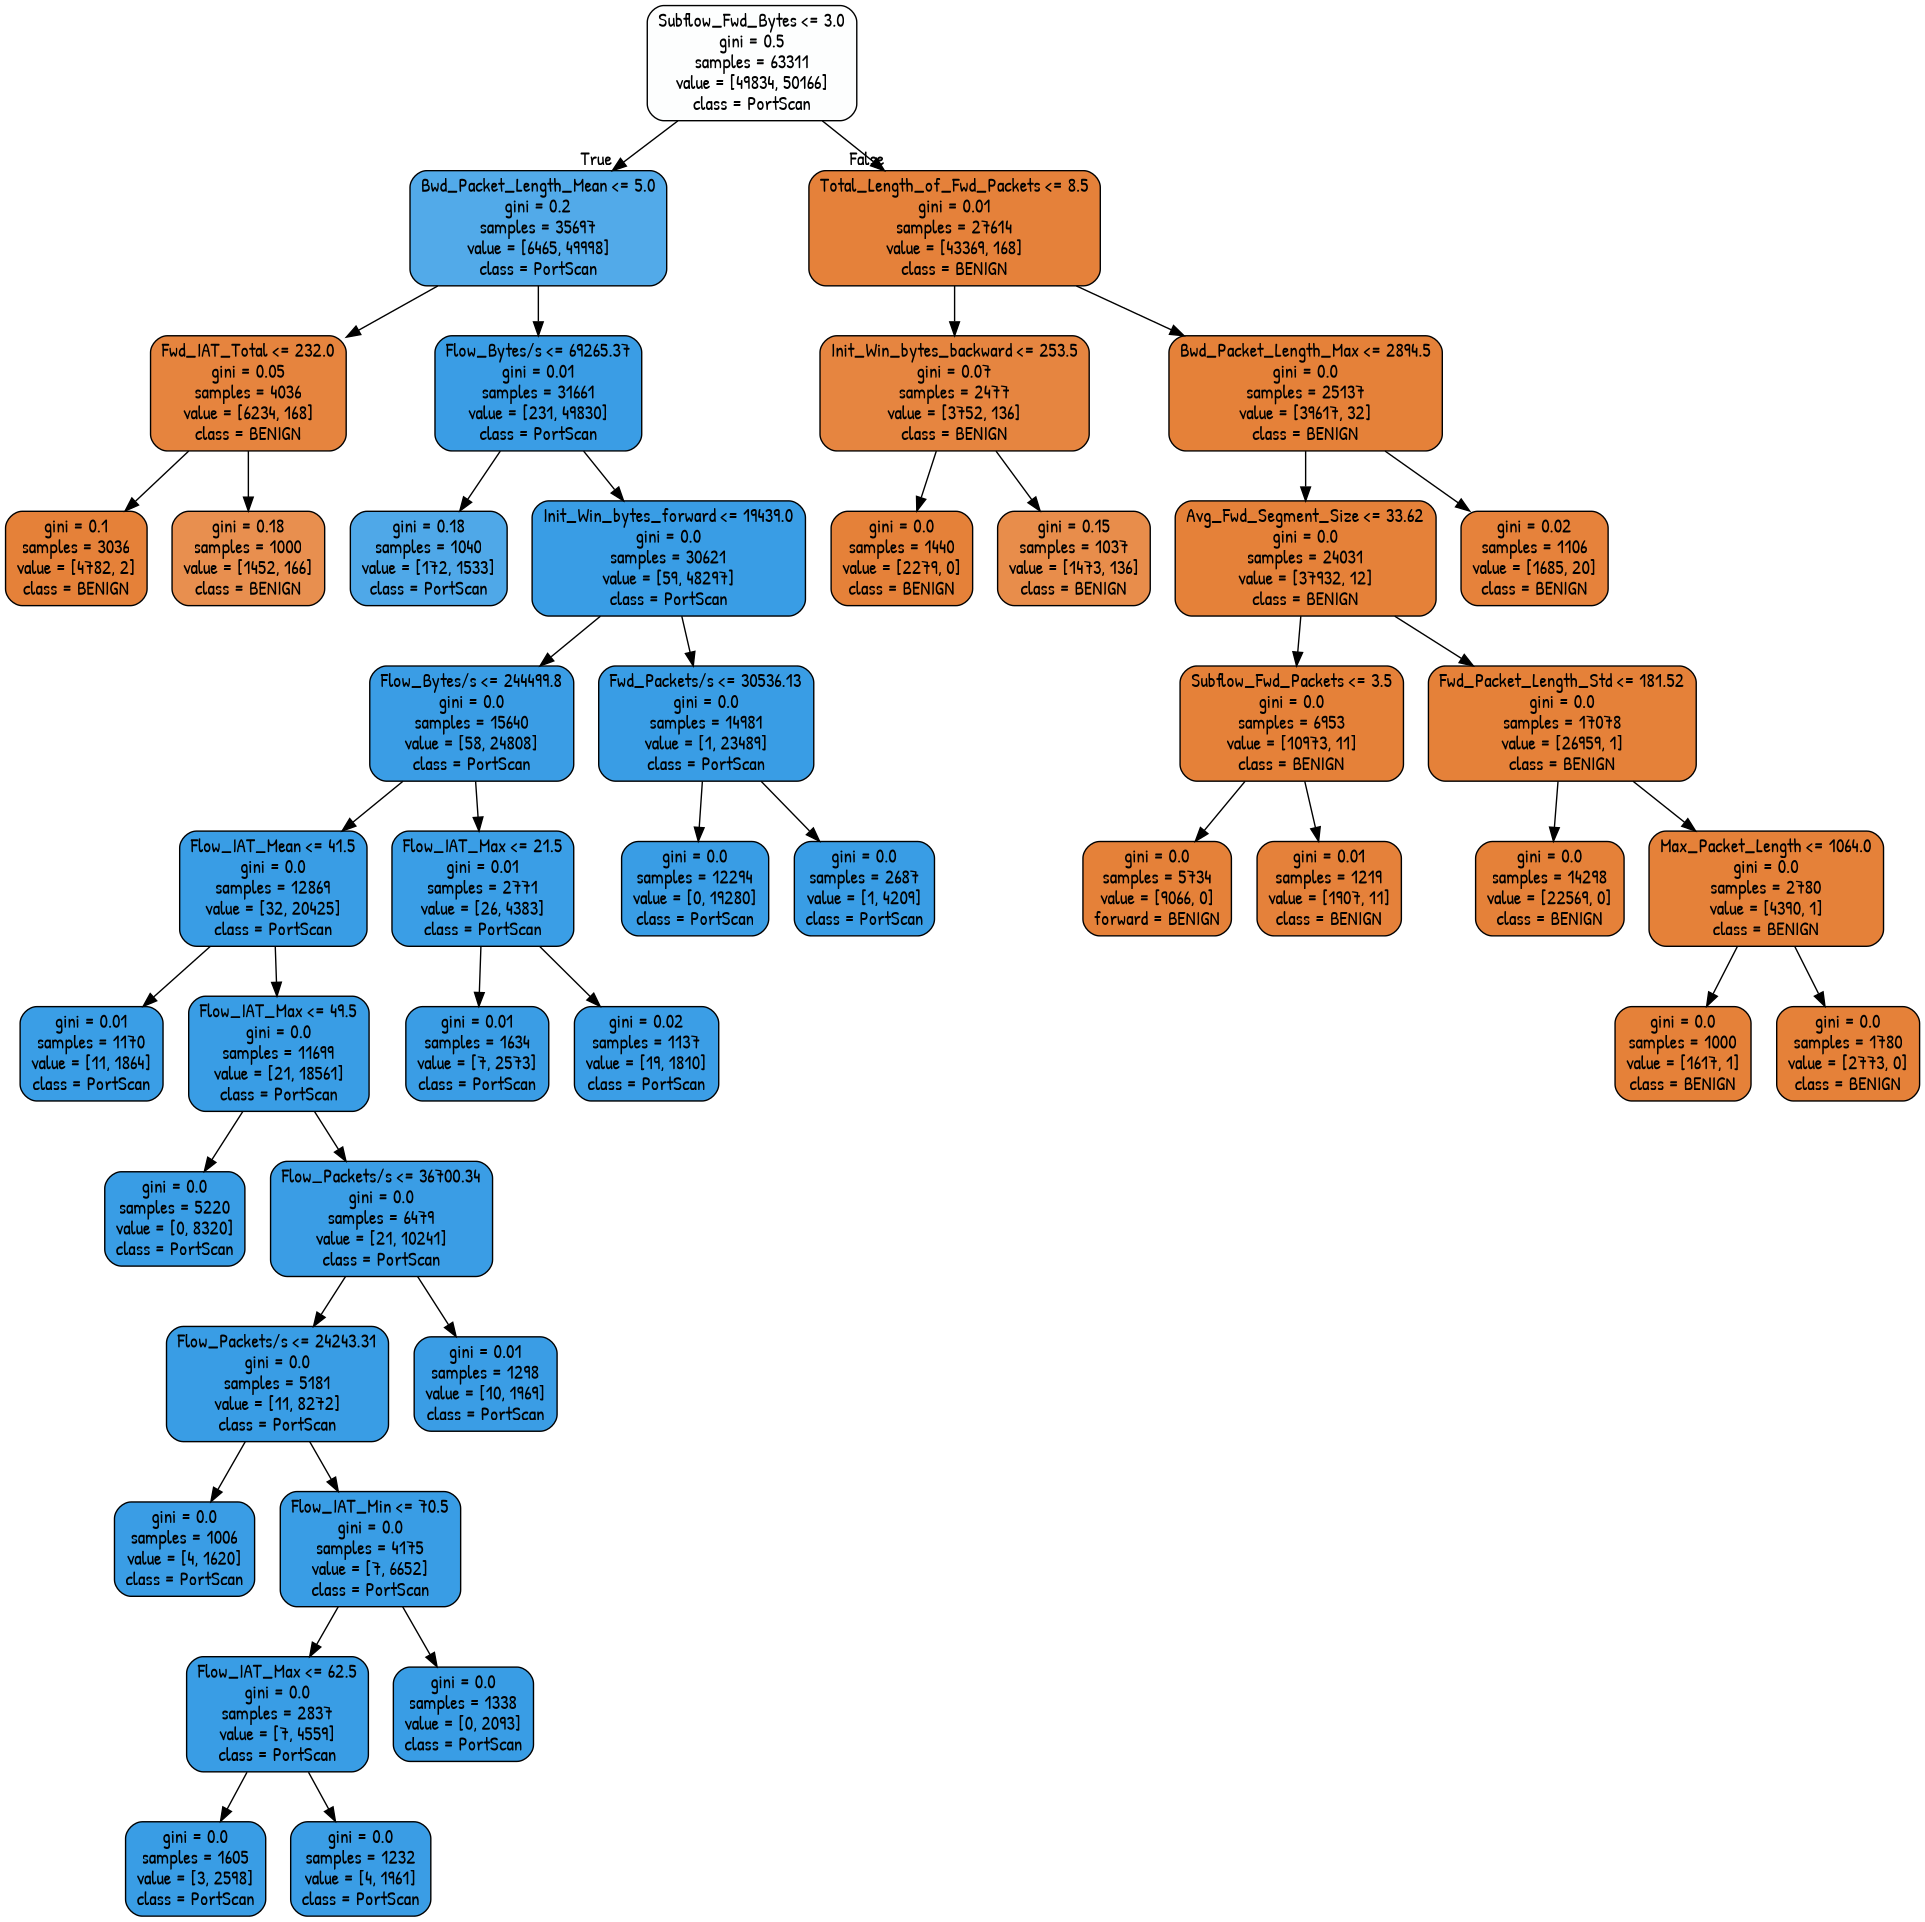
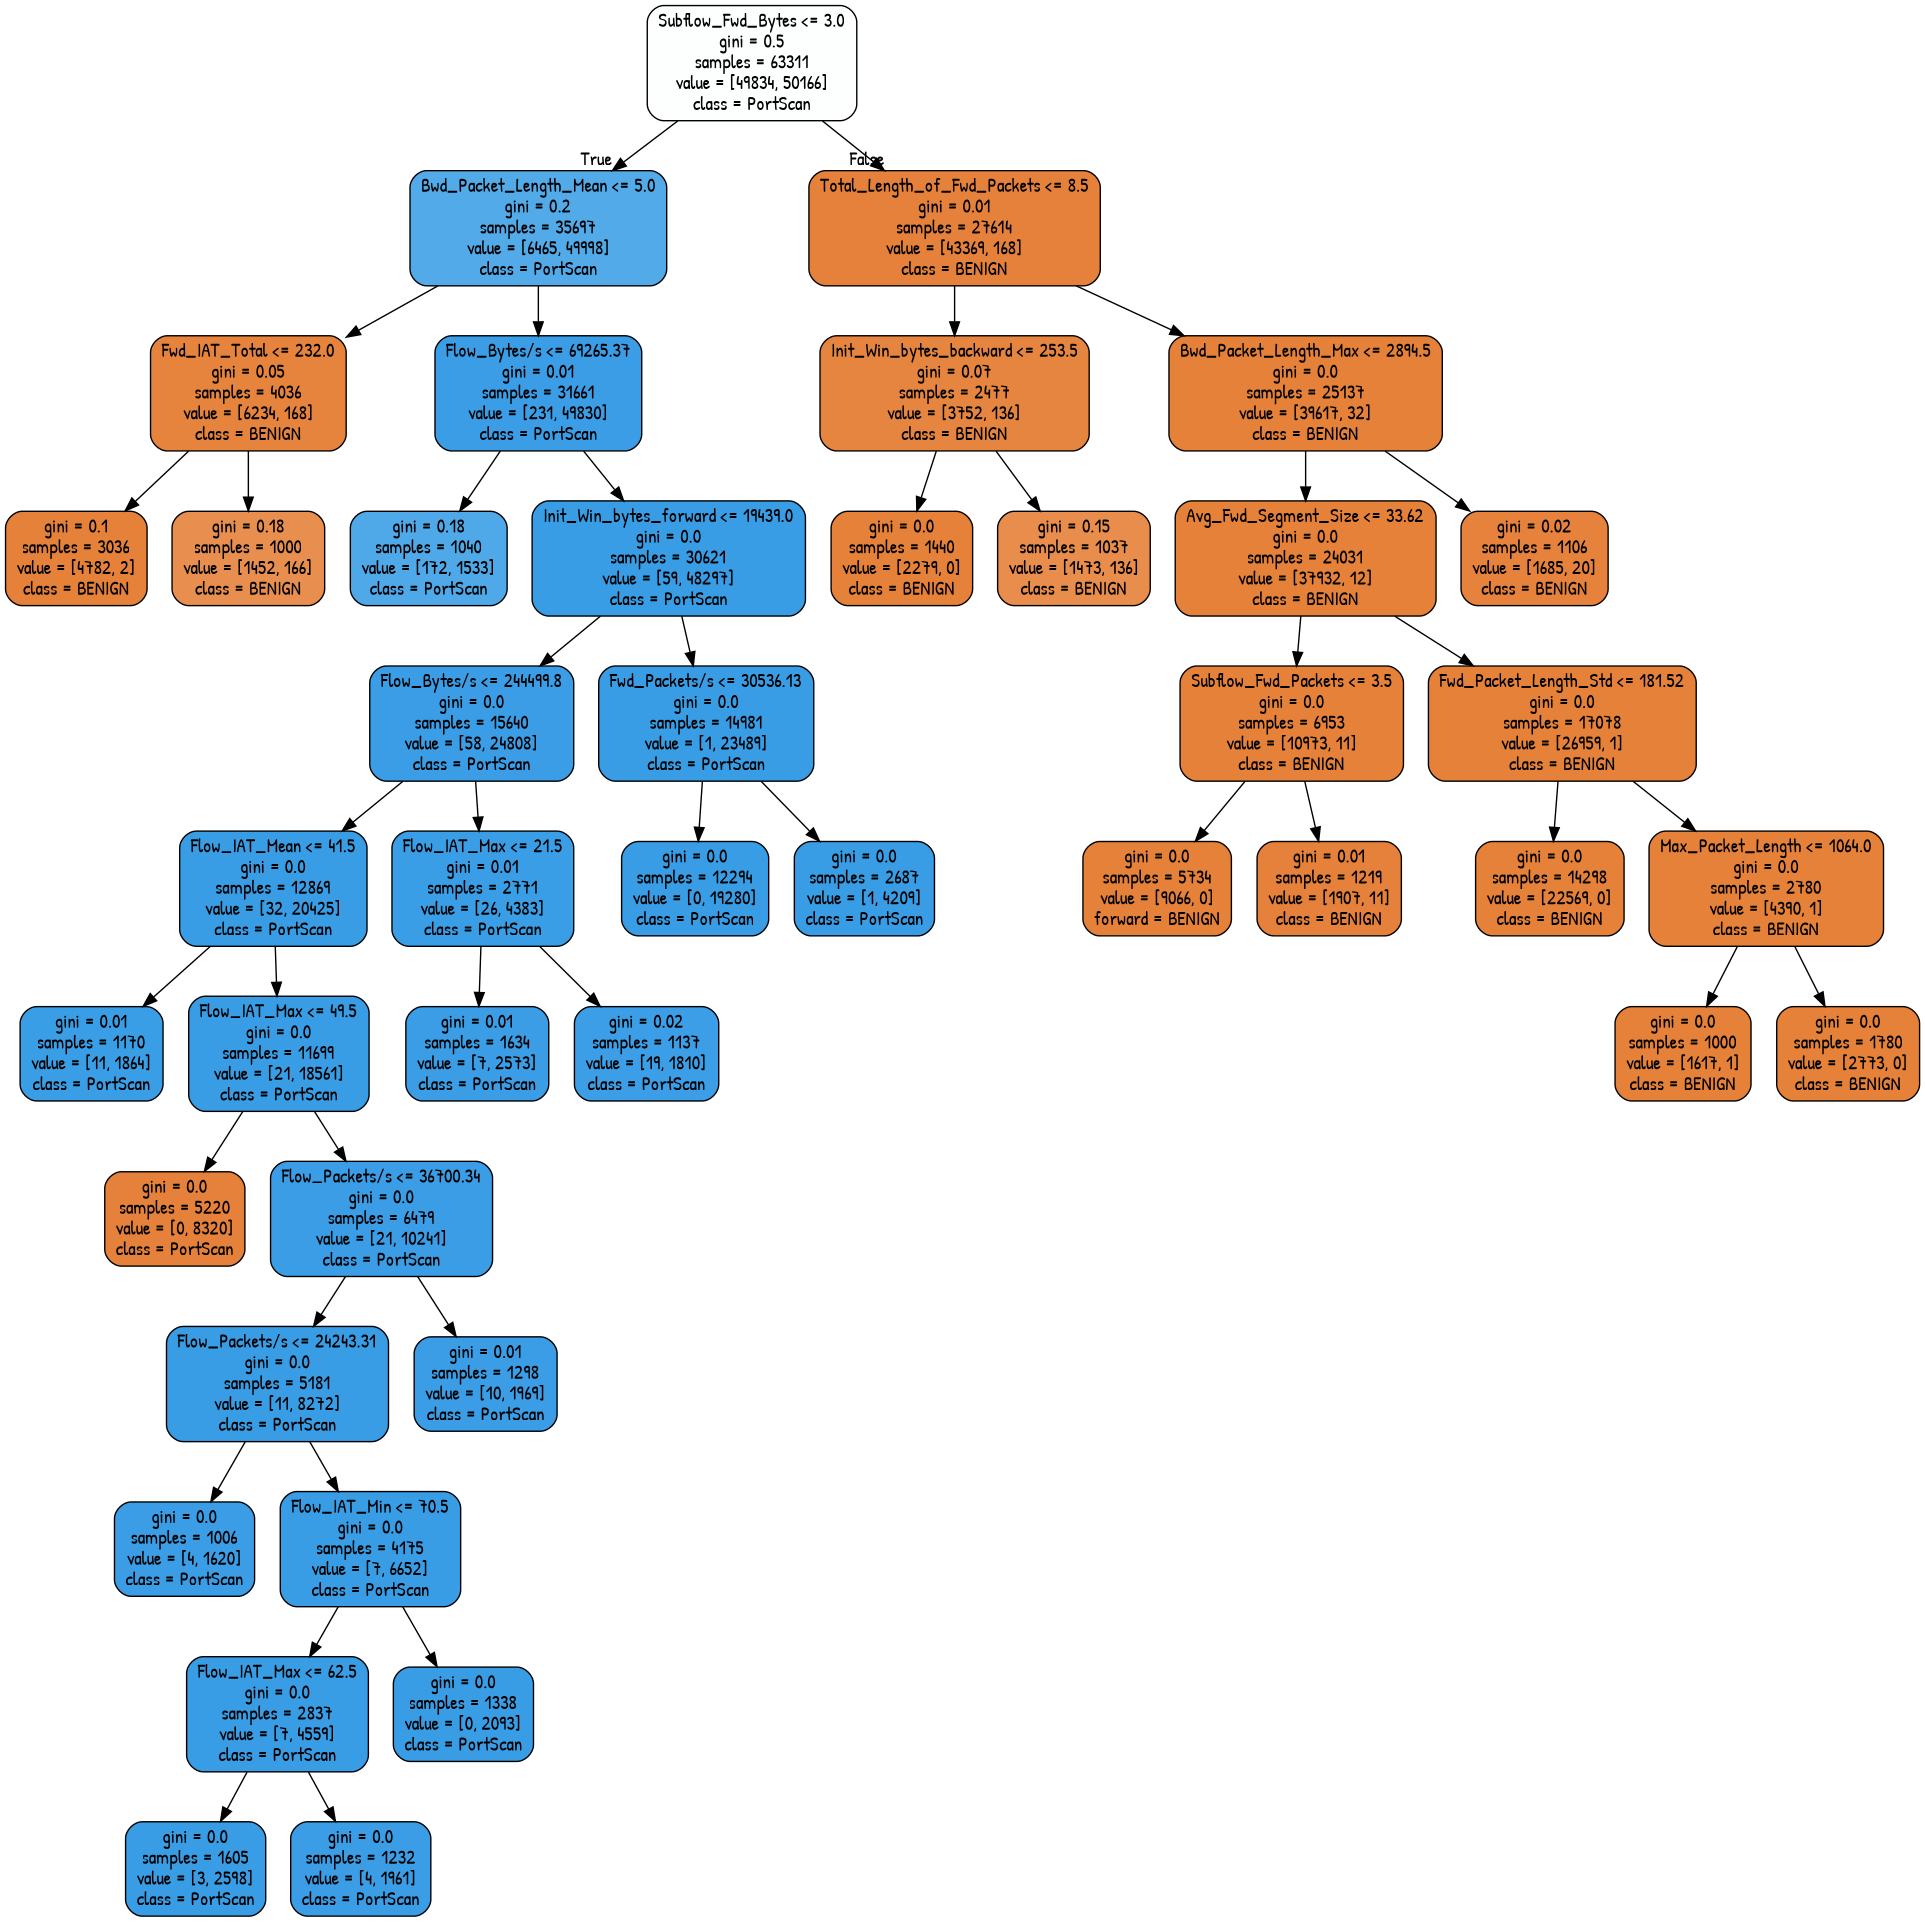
node "gini = 0.0 samples = 5220 value = [0, 8320] class = PortScan": fillcolor #399de5ff -> #e58139fe
